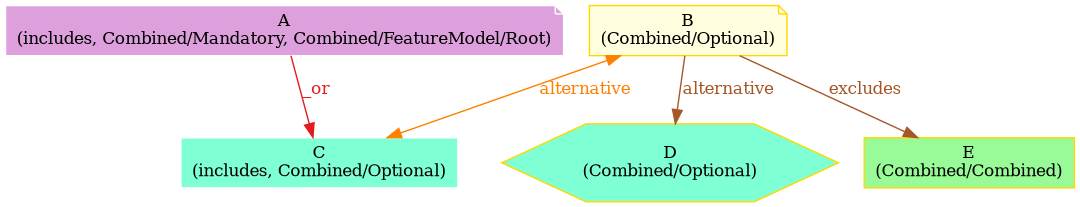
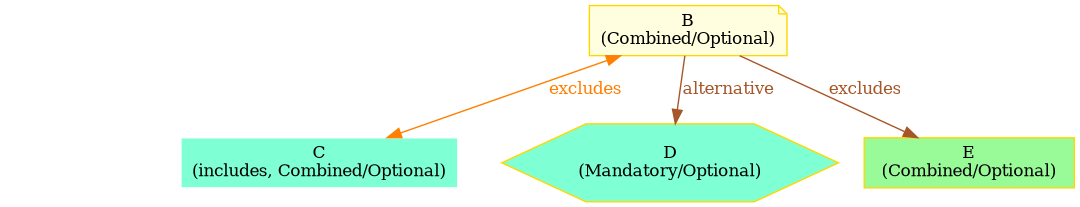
node "A (includes, Combined/Mandatory, Combined/FeatureModel/Root)": removed
edge "B (Combined/Optional)" -- "C (includes, Combined/Optional)": label "alternative" -> "excludes"
node "D (Combined/Optional)": label "D (Combined/Optional)" -> "D (Mandatory/Optional)"
node "E (Combined/Combined)": label "E (Combined/Combined)" -> "E (Combined/Optional)"
